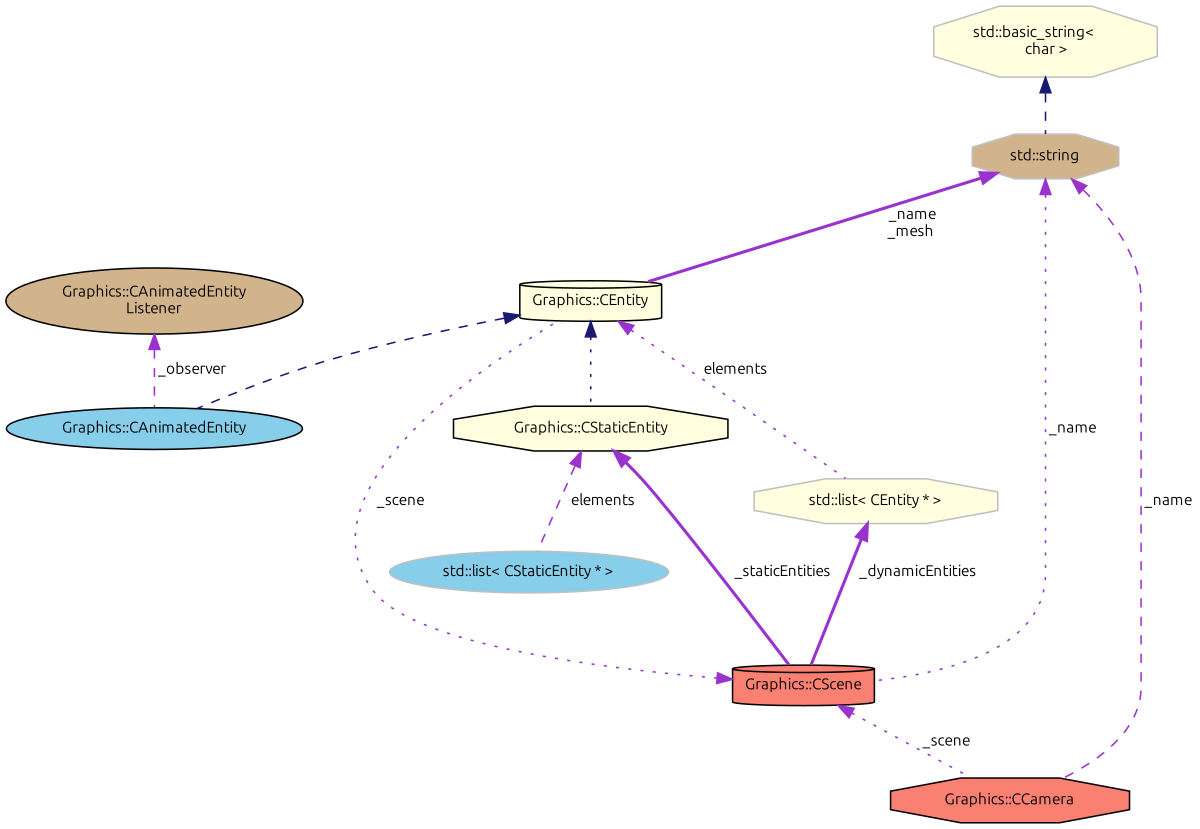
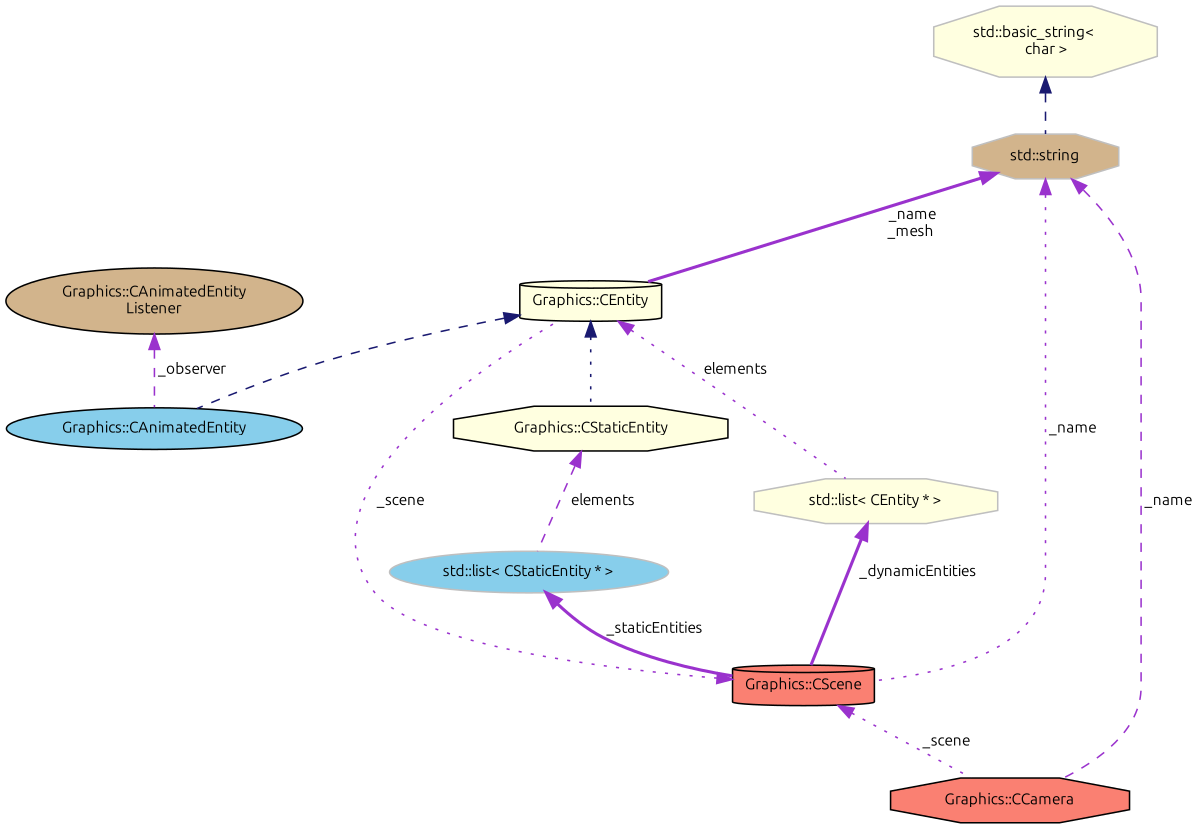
edge "Graphics::CScene" -> "Graphics::CStaticEntity": now "Graphics::CScene" -> "std::list< CStaticEntity * >"
